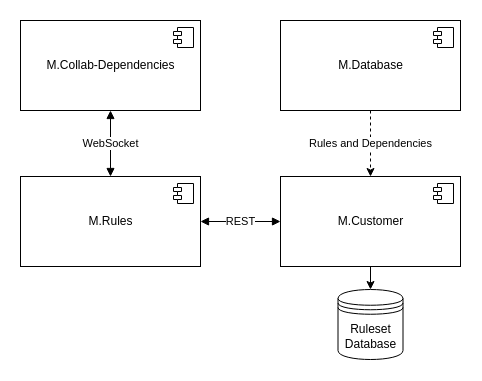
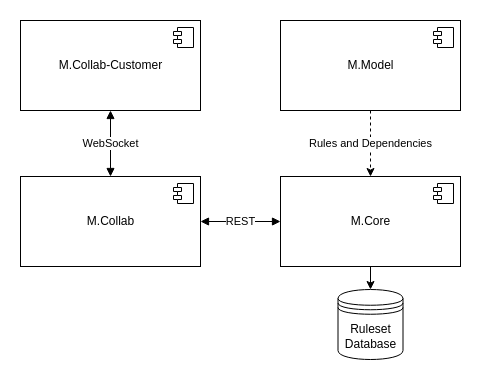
node "M.Collab-Dependencies": label "M.Collab-Dependencies" -> "M.Collab-Customer"
node "M.Database": label "M.Database" -> "M.Model"
node "M.Rules": label "M.Rules" -> "M.Collab"
node "M.Customer": label "M.Customer" -> "M.Core"
